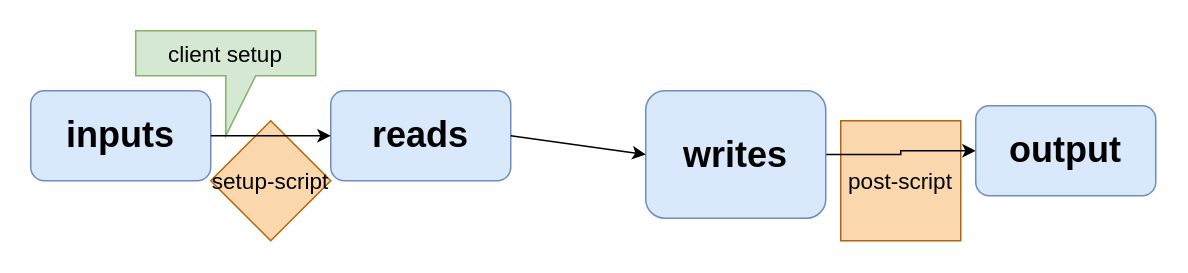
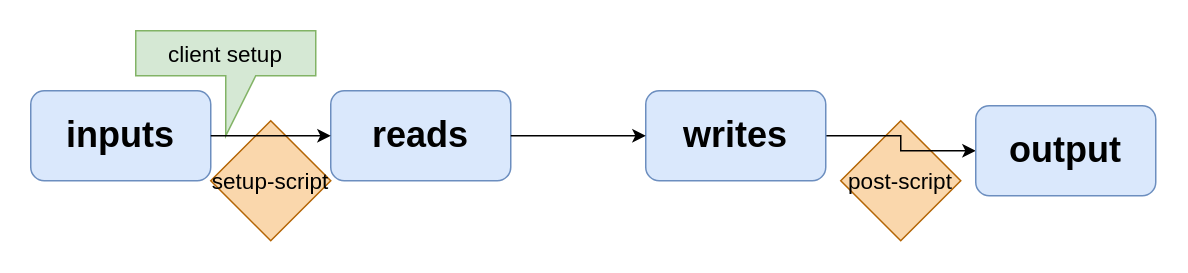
node "writes": size 180x128 -> 180x90
node "post-script": shape rectangle -> diamond
